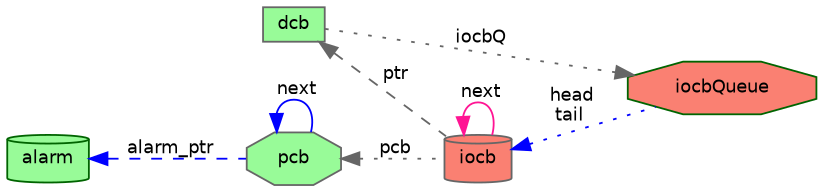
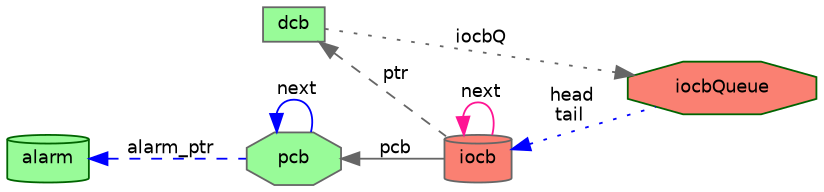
edge "iocb" -> "pcb": style dotted -> solid
